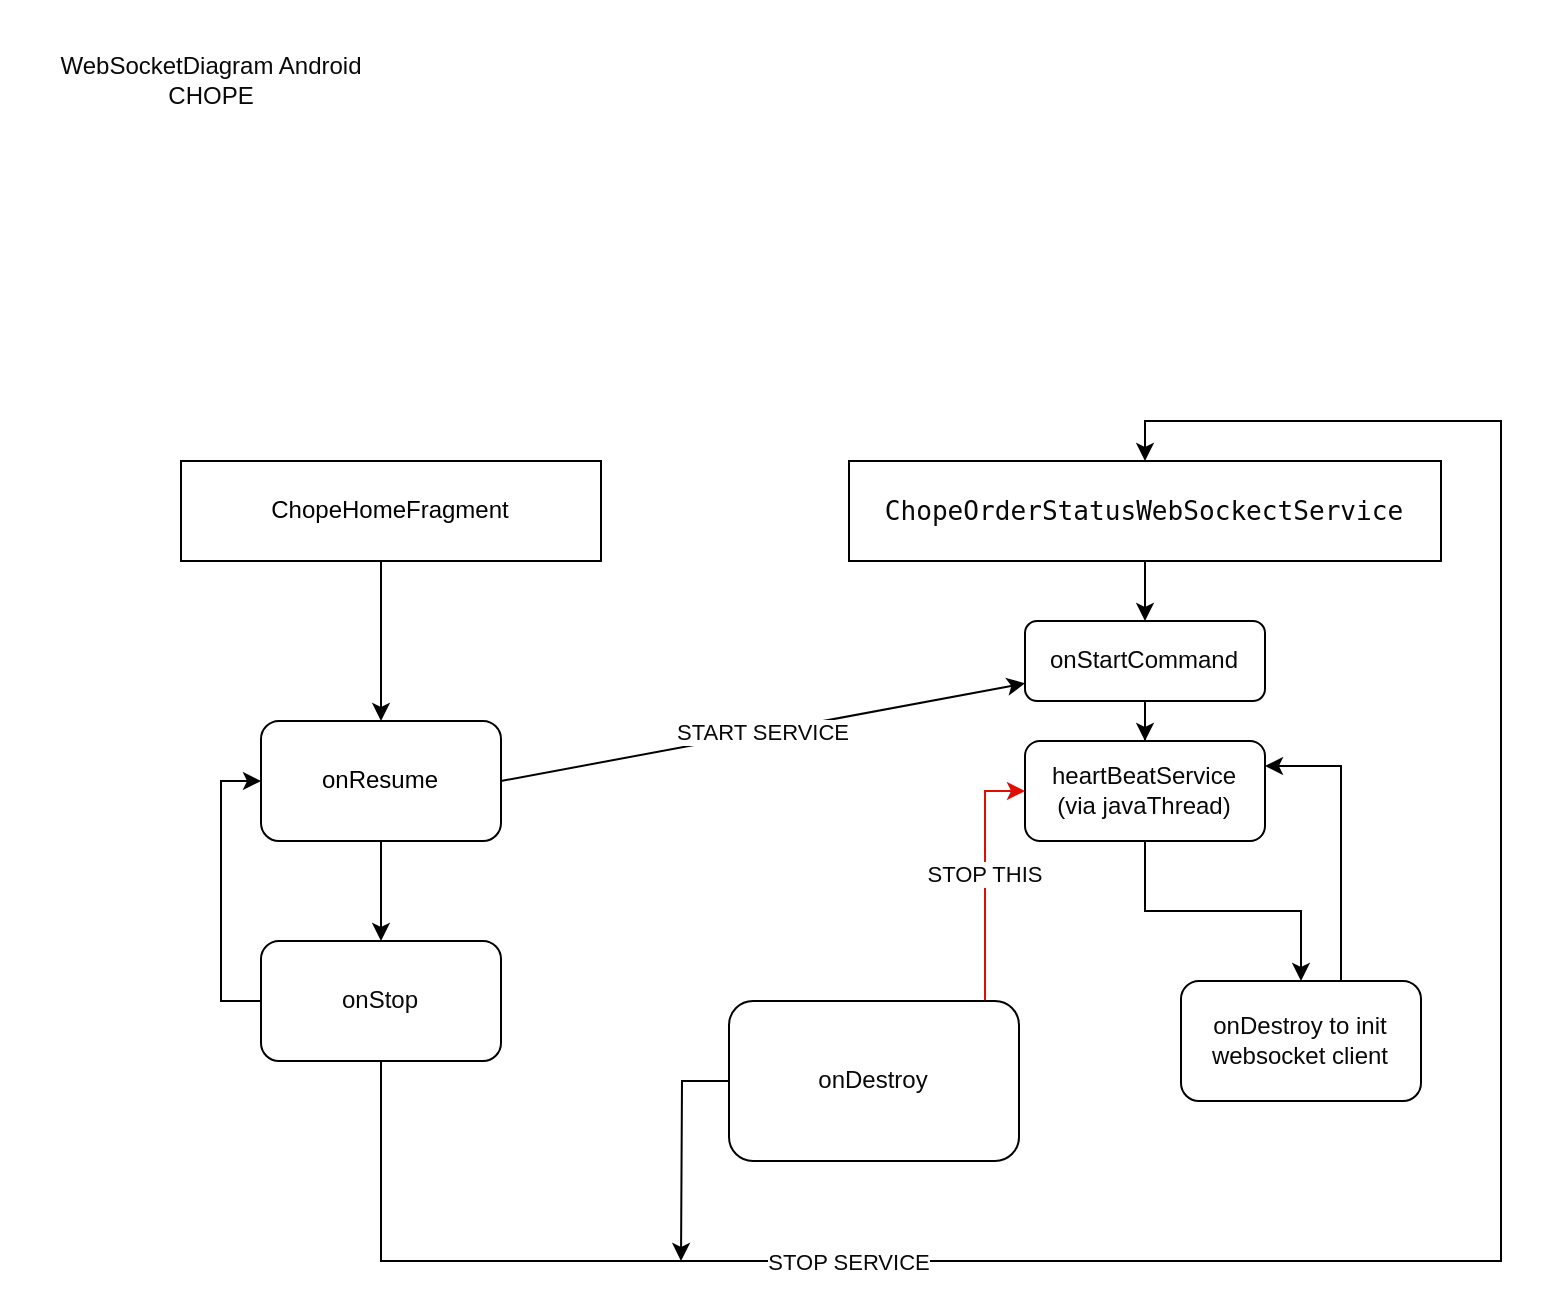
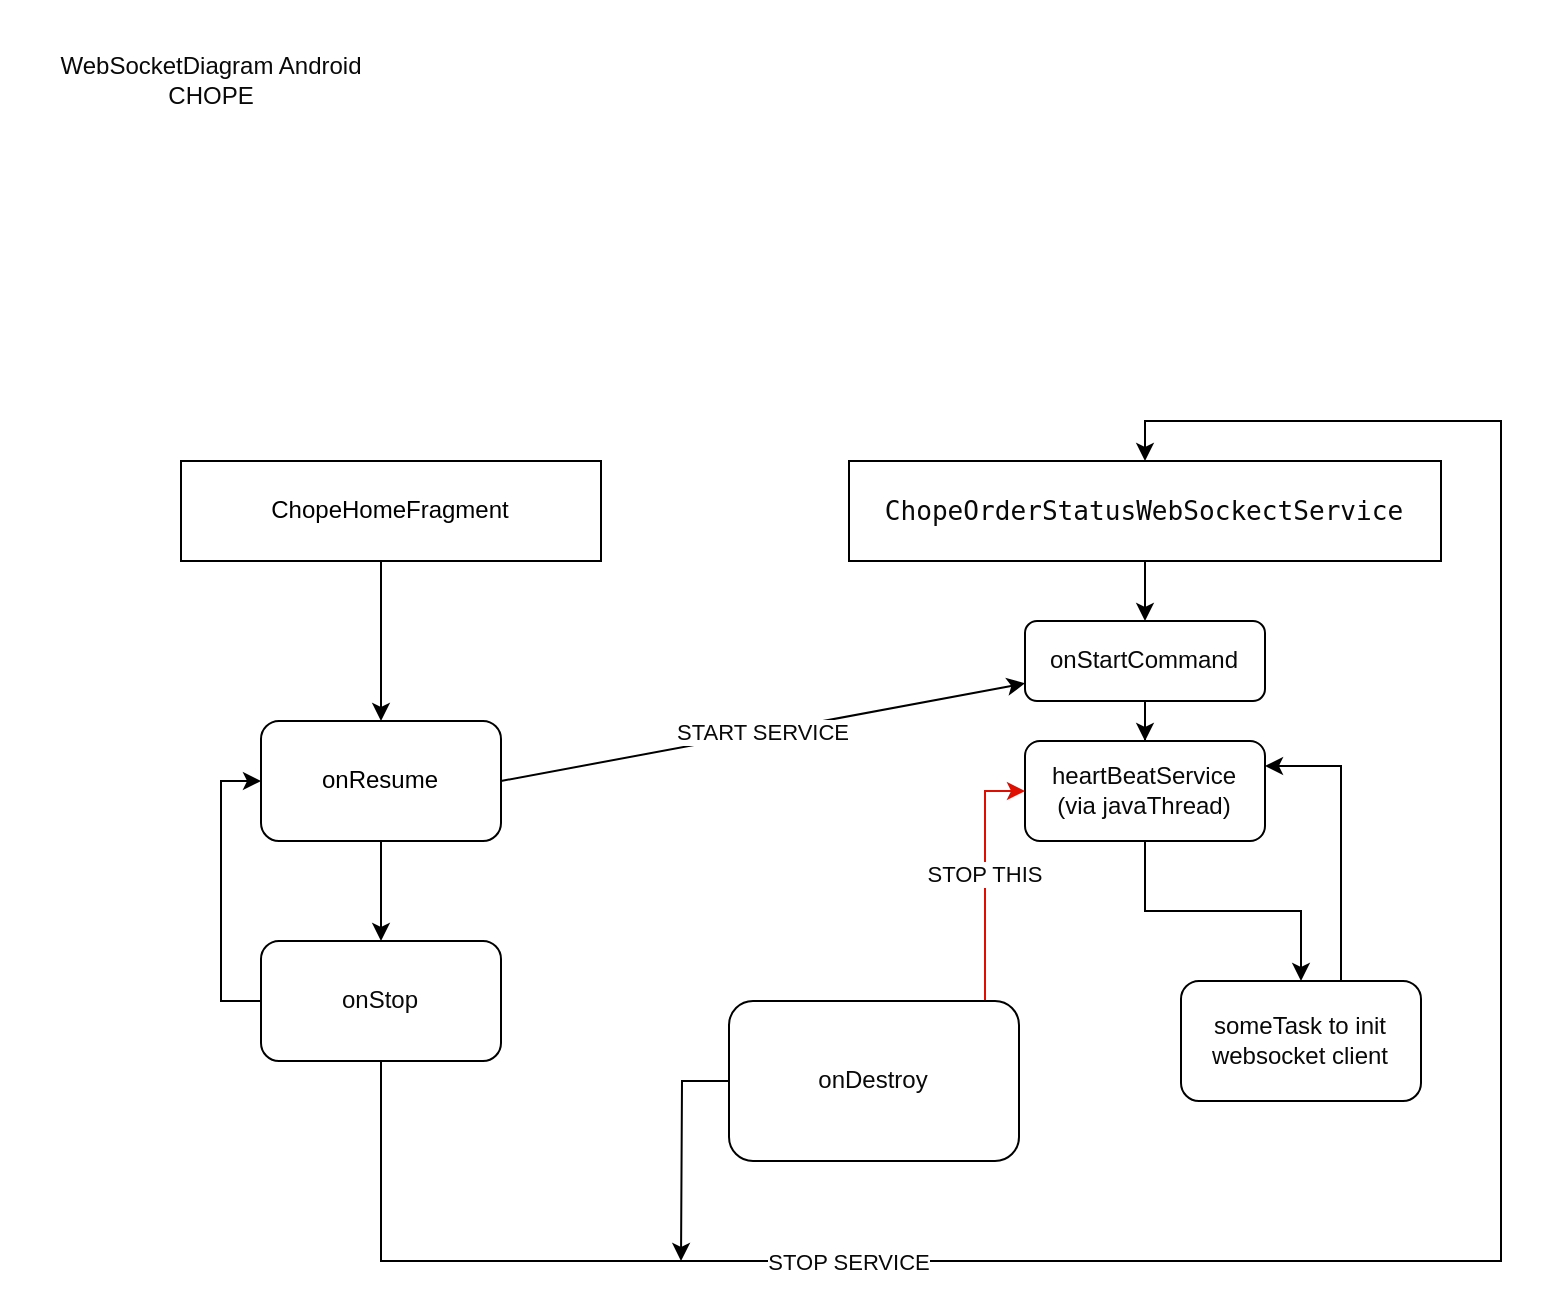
node "onDestroy to init websocket client": label "onDestroy to init websocket client" -> "someTask to init websocket client"
